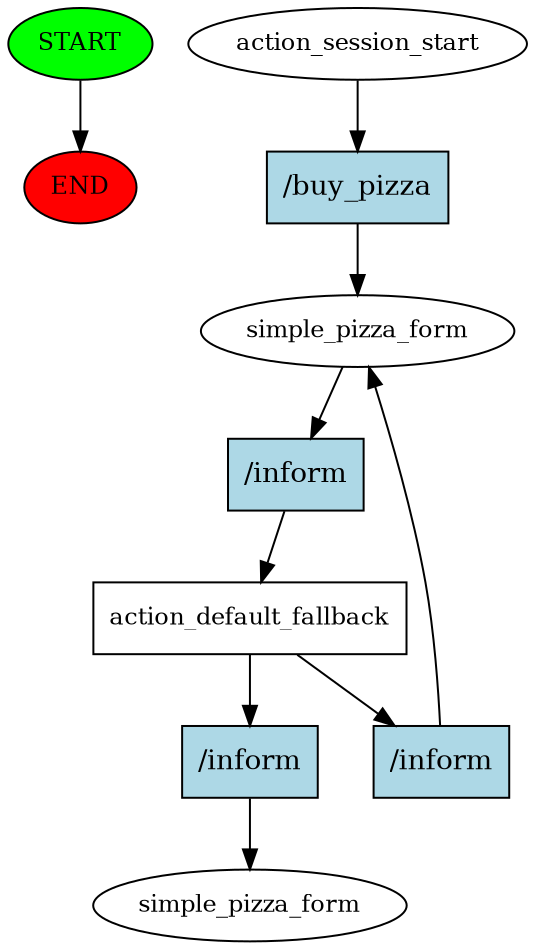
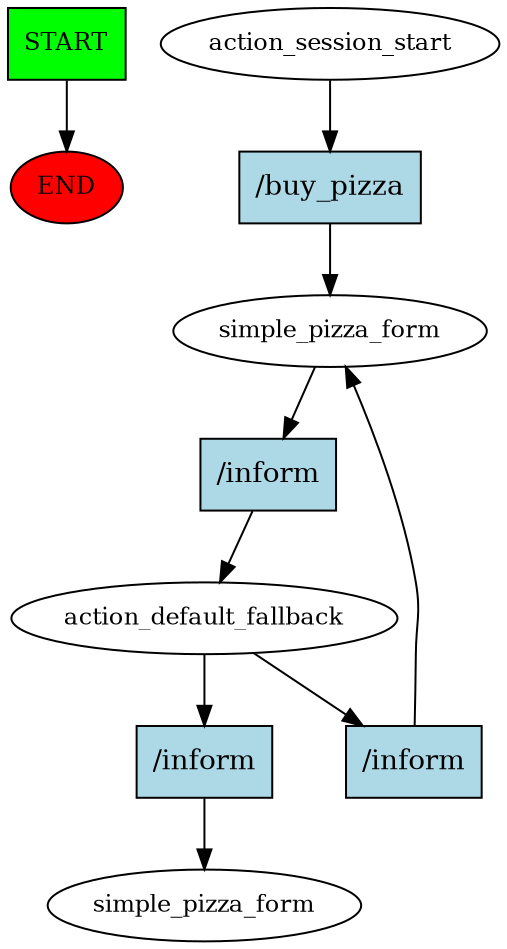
node "START": shape ellipse -> box
node "action_default_fallback": shape box -> ellipse
